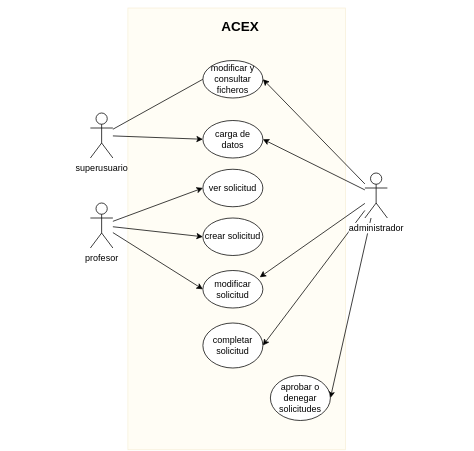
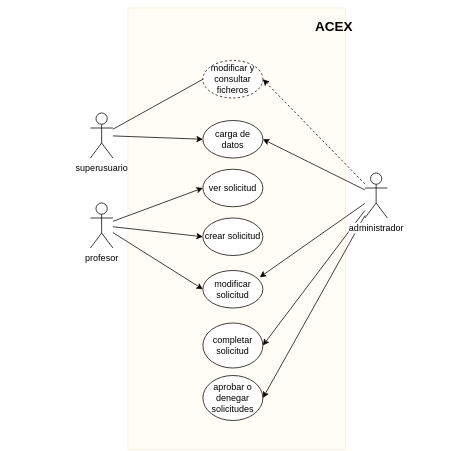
node "ACEX": moved (240, 27) -> (334, 27)
node "modificar y consultar ficheros": style solid -> dashed
edge "administrador" -> "modificar y consultar ficheros": style solid -> dashed
node "aprobar o denegar solicitudes": moved (300, 398) -> (233, 398)
